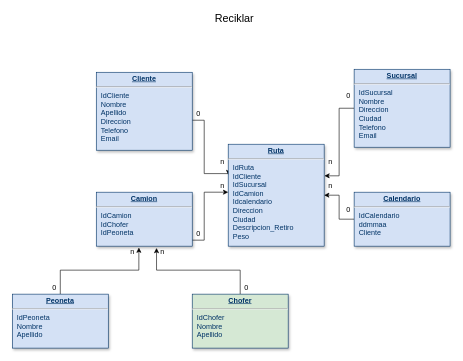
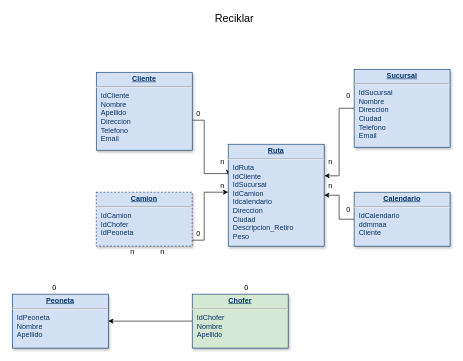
node "Camion IdCamion IdChofer IdPeoneta": style solid -> dashed
edge "Chofer IdChofer Nombre Apellido" -> "Camion IdCamion IdChofer IdPeoneta": now "Chofer IdChofer Nombre Apellido" -> "Peoneta IdPeoneta Nombre Apellido"
edge "Peoneta IdPeoneta Nombre Apellido" -> "Camion IdCamion IdChofer IdPeoneta": removed
